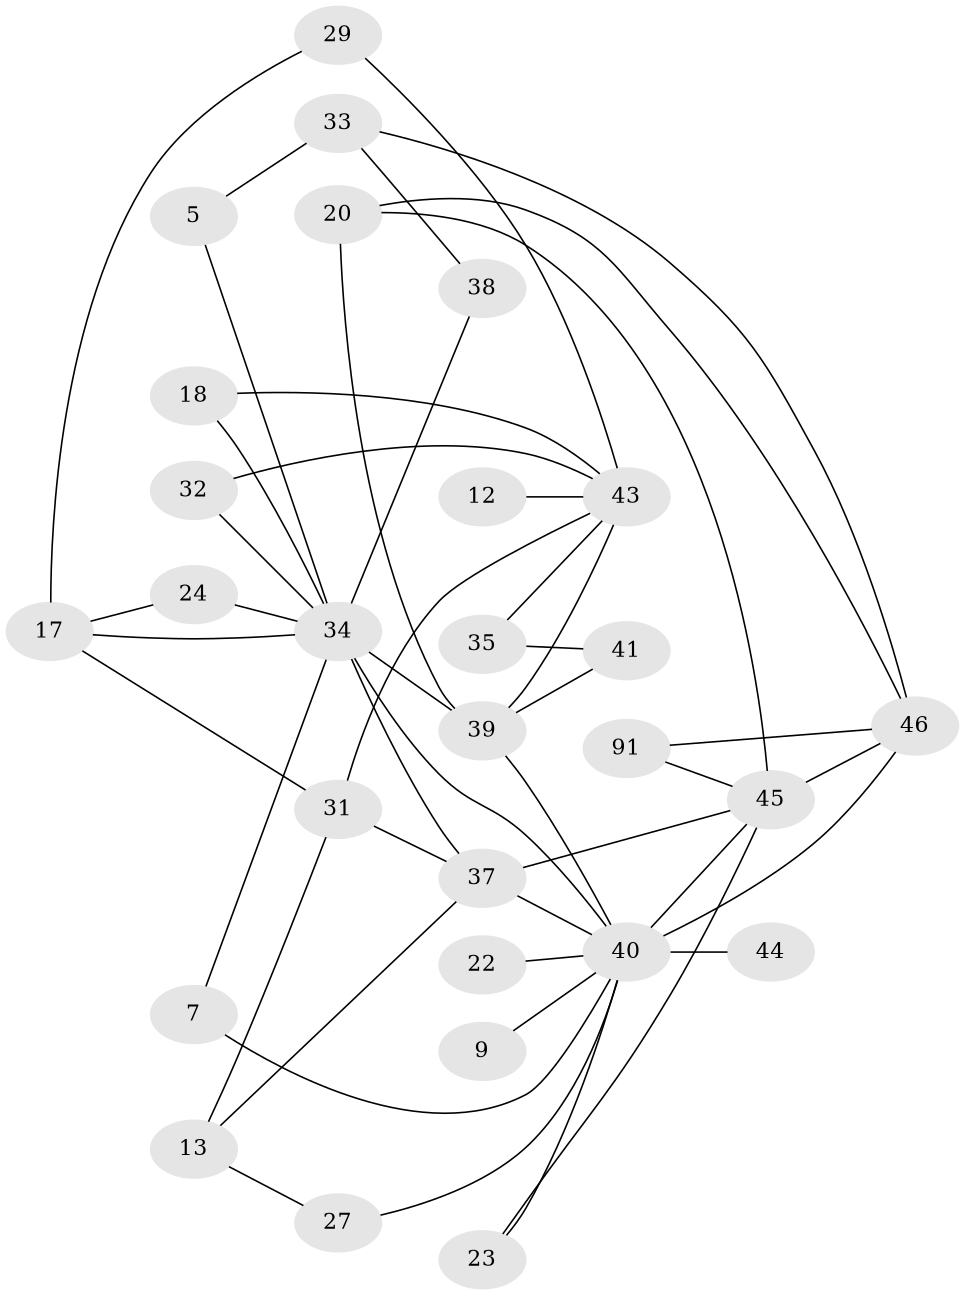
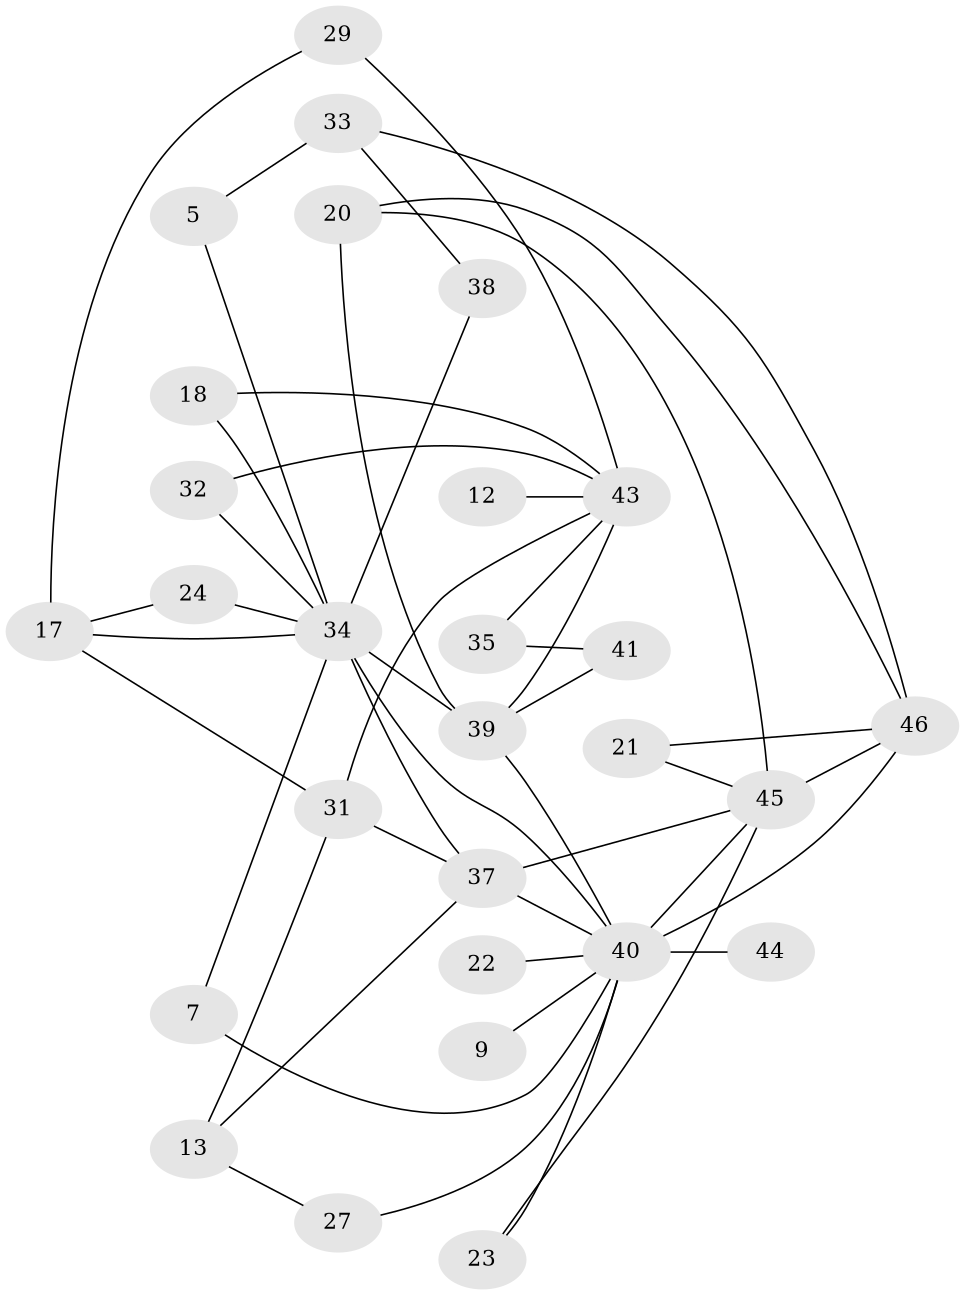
node "91": label "91" -> "21"
